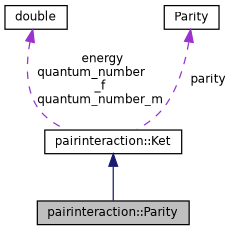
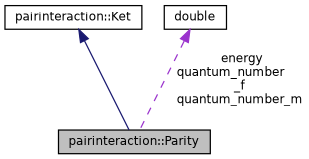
node "Parity": removed
edge "pairinteraction::Ket" -> "double": now "pairinteraction::Parity" -> "double"
